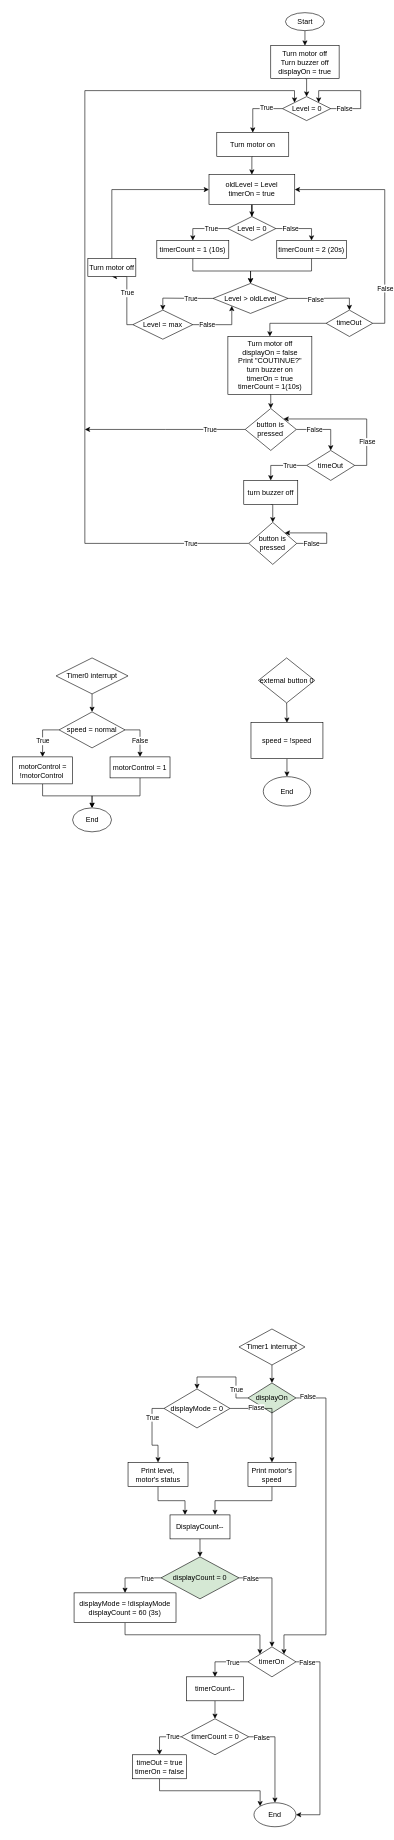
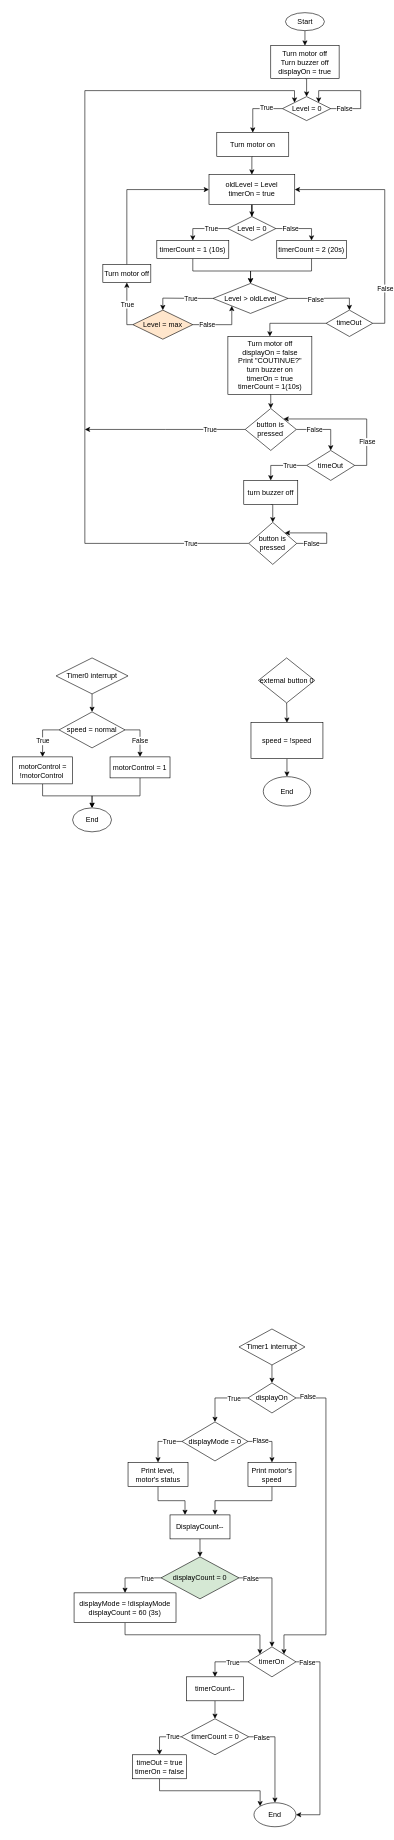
node "Turn motor off": moved (112, 267) -> (127, 273)
node "Level = max": fillcolor #ffffff -> #ffe6cc
node "displayOn": fillcolor #d5e8d4 -> #ffffff
node "displayMode = 0": moved (197, 1409) -> (215, 1442)
